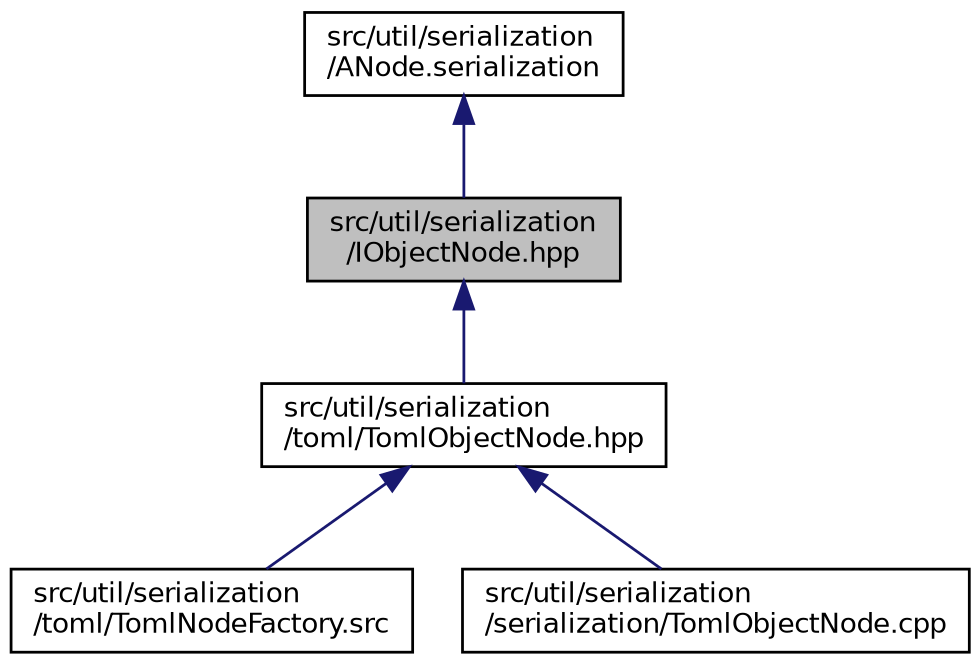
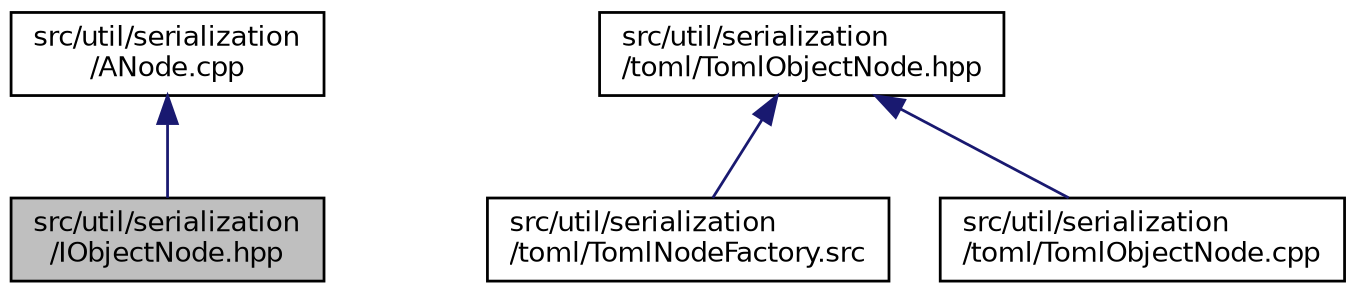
node "src/util/serialization /ANode.serialization": label "src/util/serialization /ANode.serialization" -> "src/util/serialization /ANode.cpp"
edge "src/util/serialization /toml/TomlObjectNode.hpp" -> "src/util/serialization /IObjectNode.hpp": removed
node "src/util/serialization /serialization/TomlObjectNode.cpp": label "src/util/serialization /serialization/TomlObjectNode.cpp" -> "src/util/serialization /toml/TomlObjectNode.cpp"
